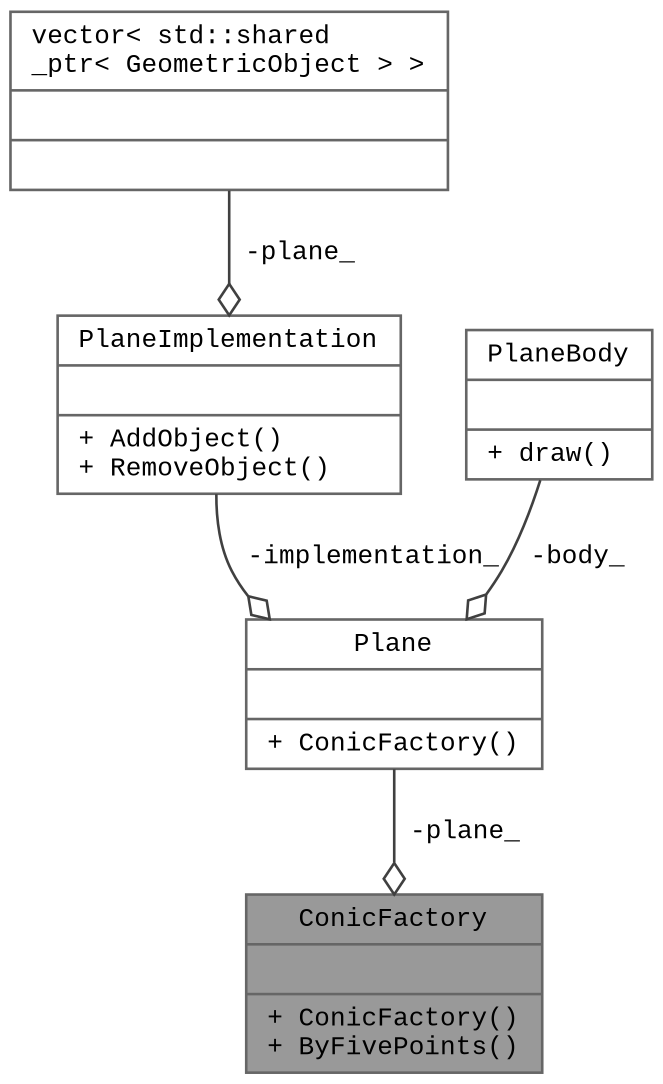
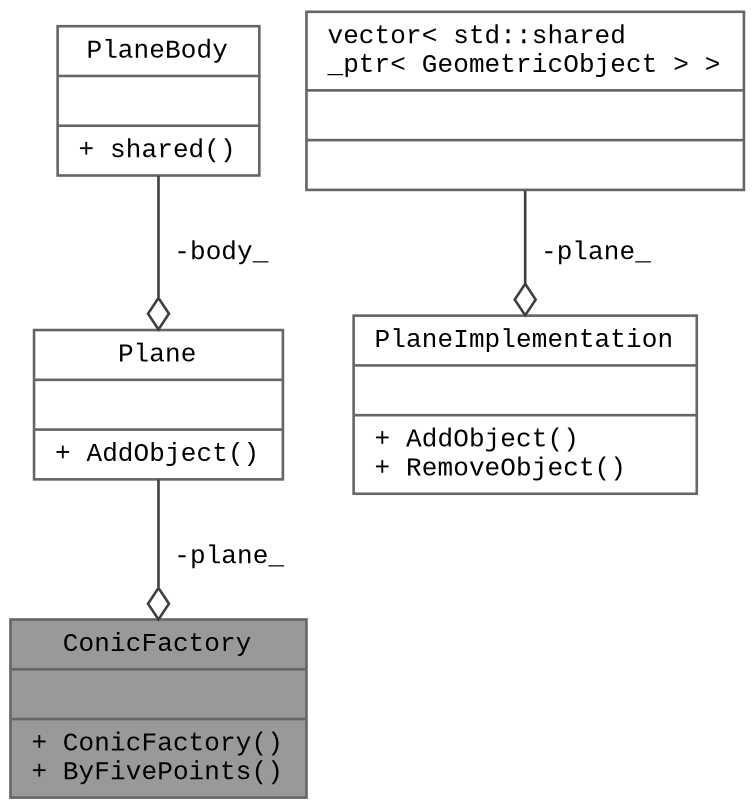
node "PlaneBody": text "+ draw()" -> "+ shared()"
edge "PlaneImplementation" -> "Plane": removed, label "-implementation_"
node "Plane": text "+ ConicFactory()" -> "+ AddObject()"
